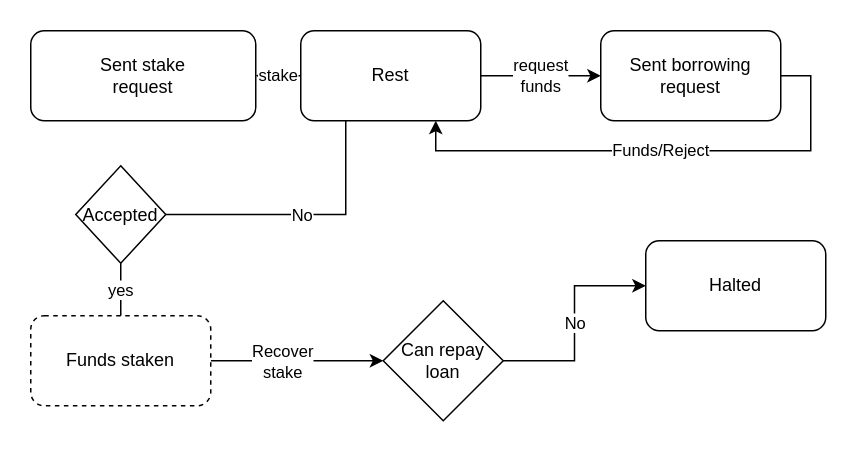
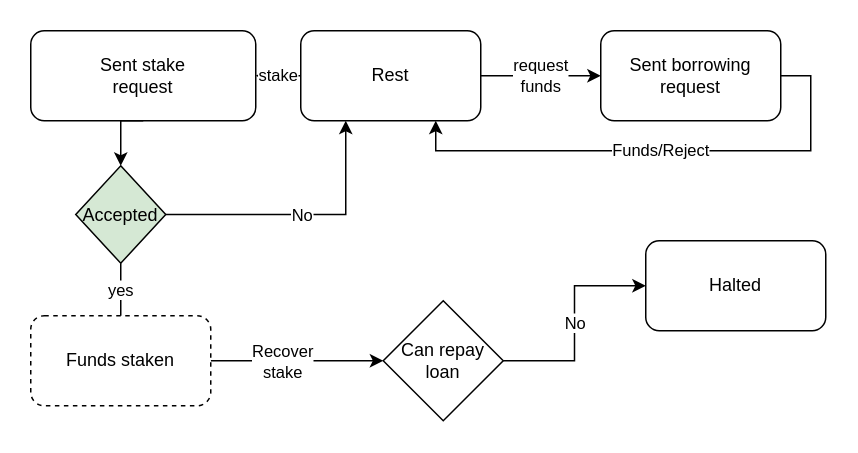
edge "Rest" -- "Accepted": arrowhead none -> classic
edge "Sent stake request" -> "Accepted": added
node "Accepted": fillcolor #ffffff -> #d5e8d4
